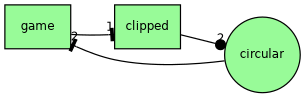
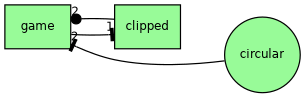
edge "clipped" -> "circular": now "clipped" -> "game"
